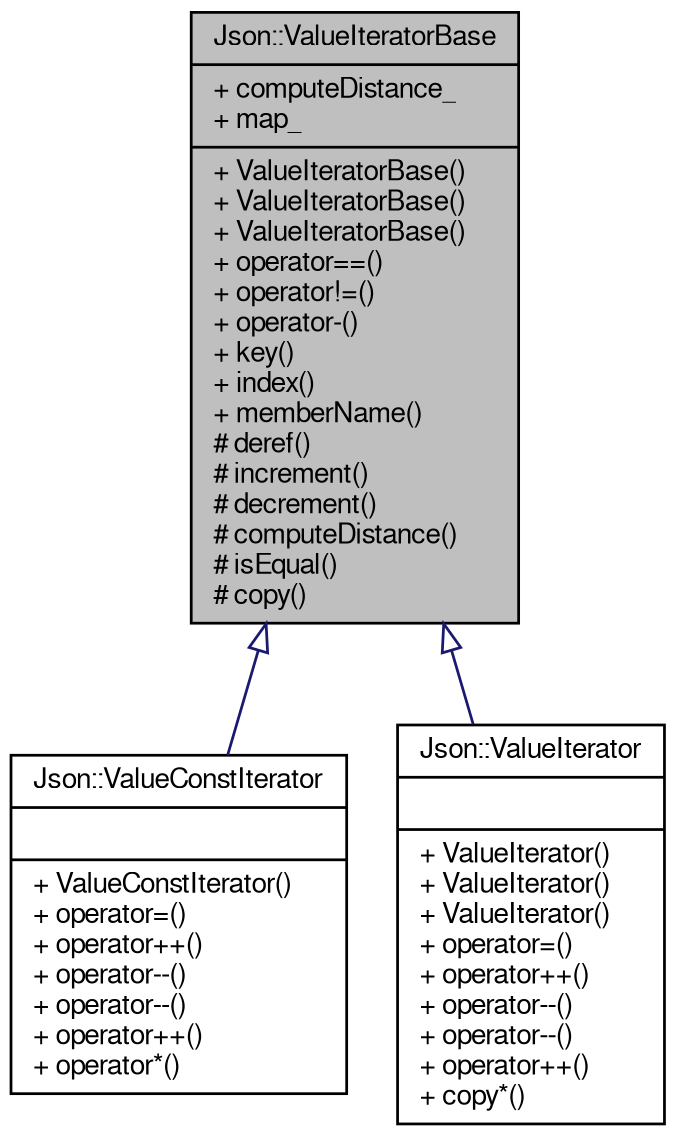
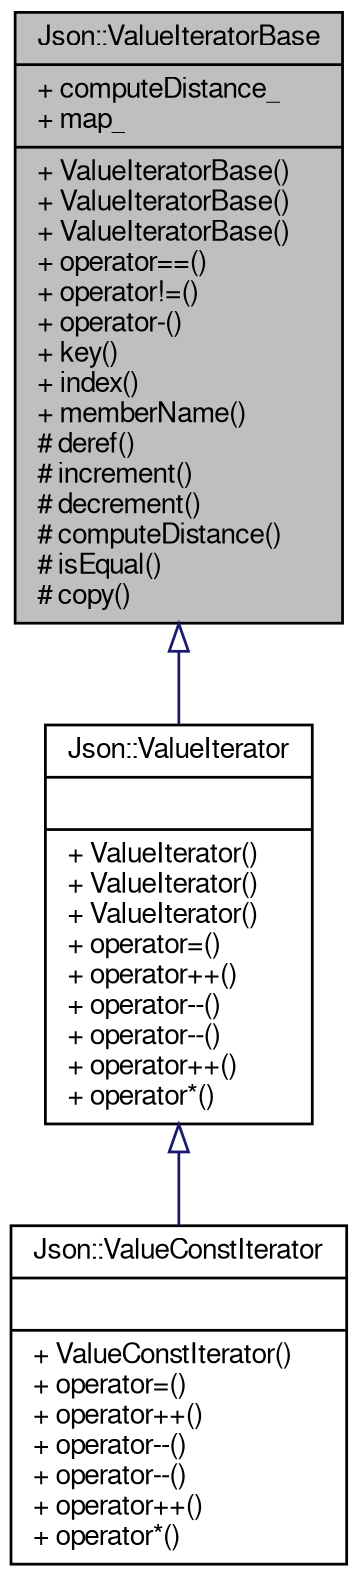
edge "Json::ValueConstIterator" -> "Json::ValueIteratorBase": now "Json::ValueConstIterator" -> "Json::ValueIterator"
node "Json::ValueIterator": text "+ copy*()" -> "+ operator*()"
